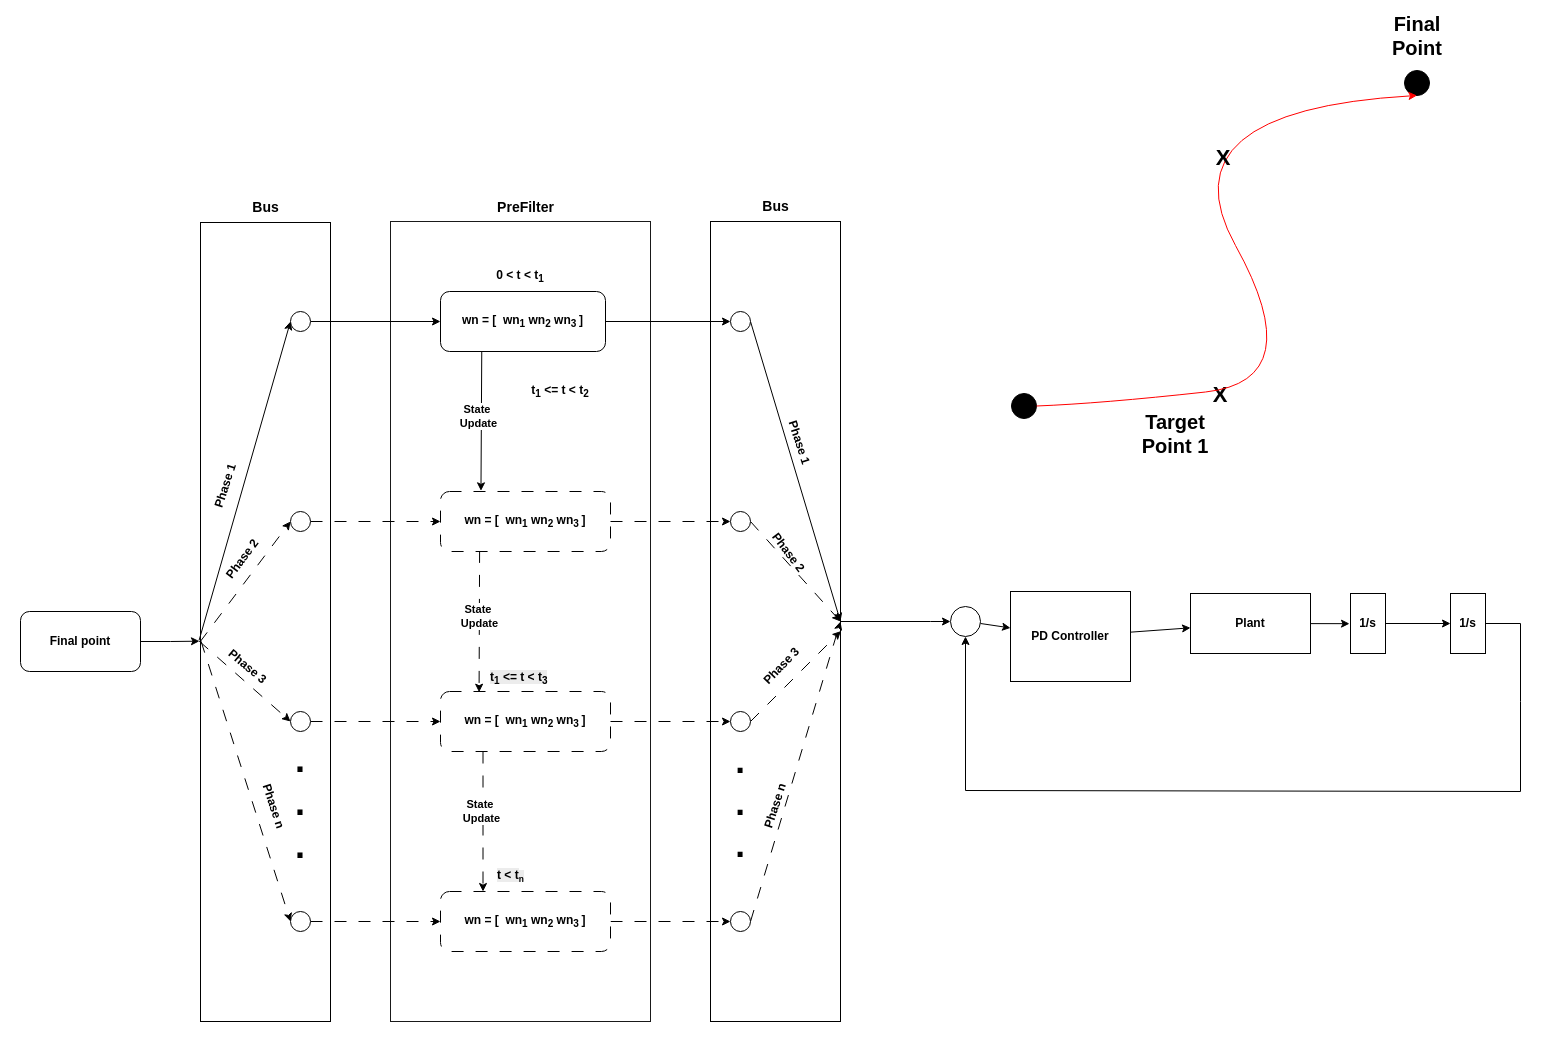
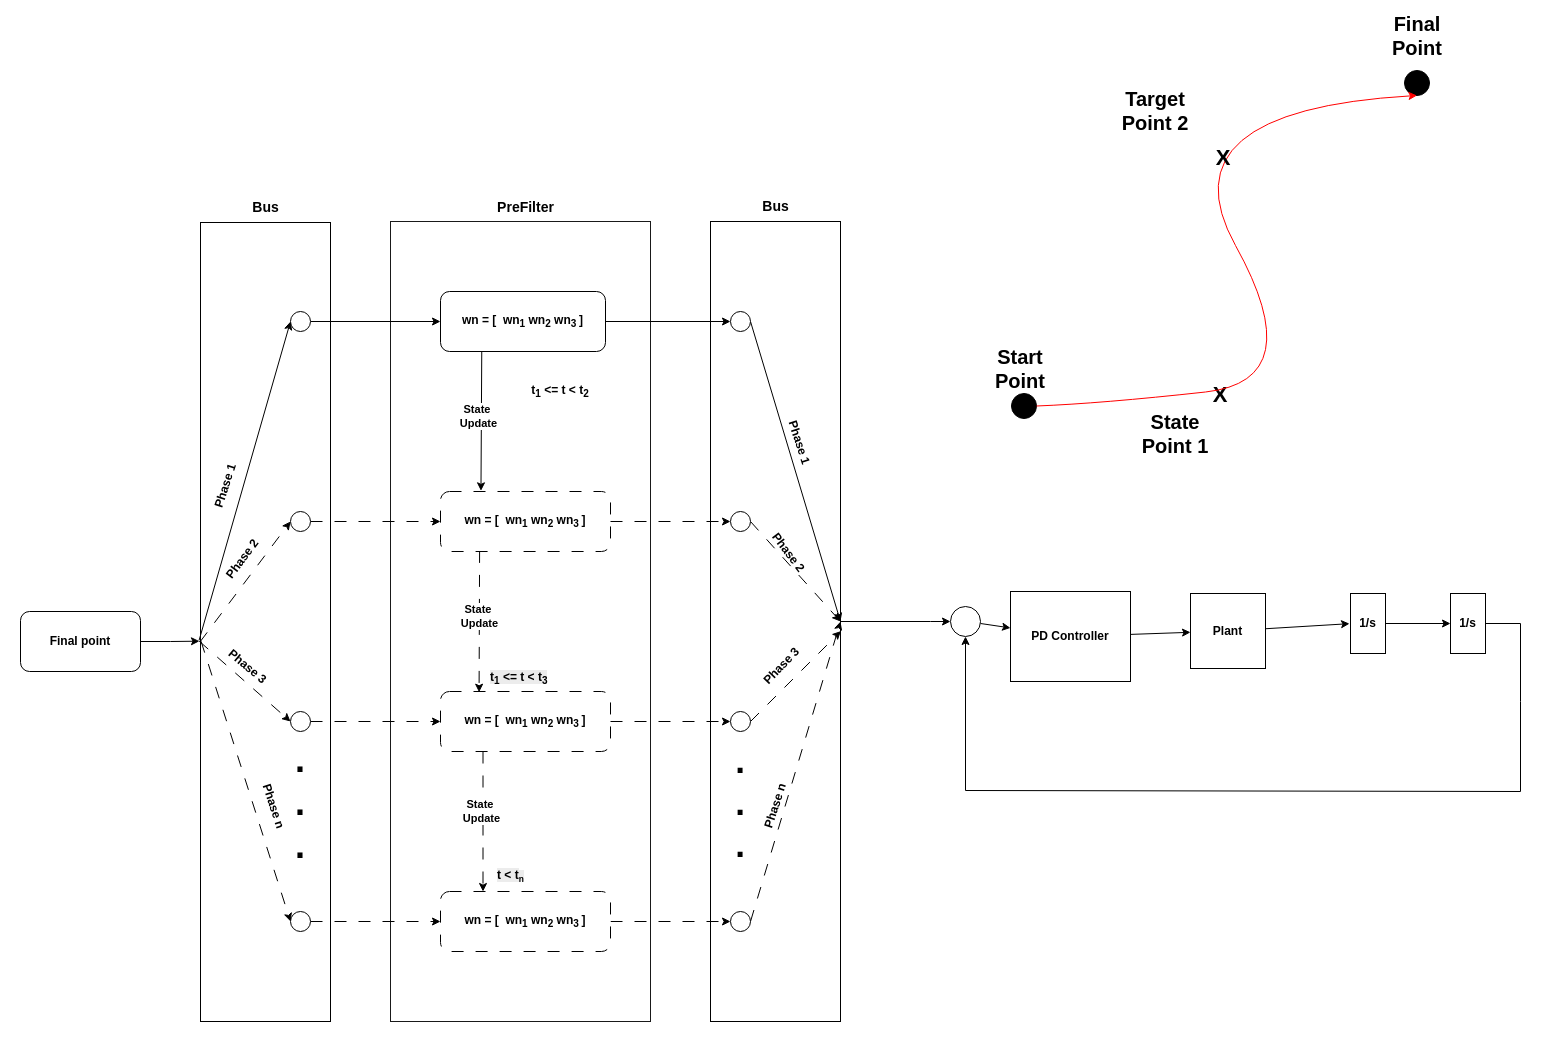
node "Target Point 2": added
node "0 < t < t1": removed
node "Start Point": added
node "Target Point 1": label "Target Point 1" -> "State Point 1"
node "Plant": size 120x60 -> 75x75
